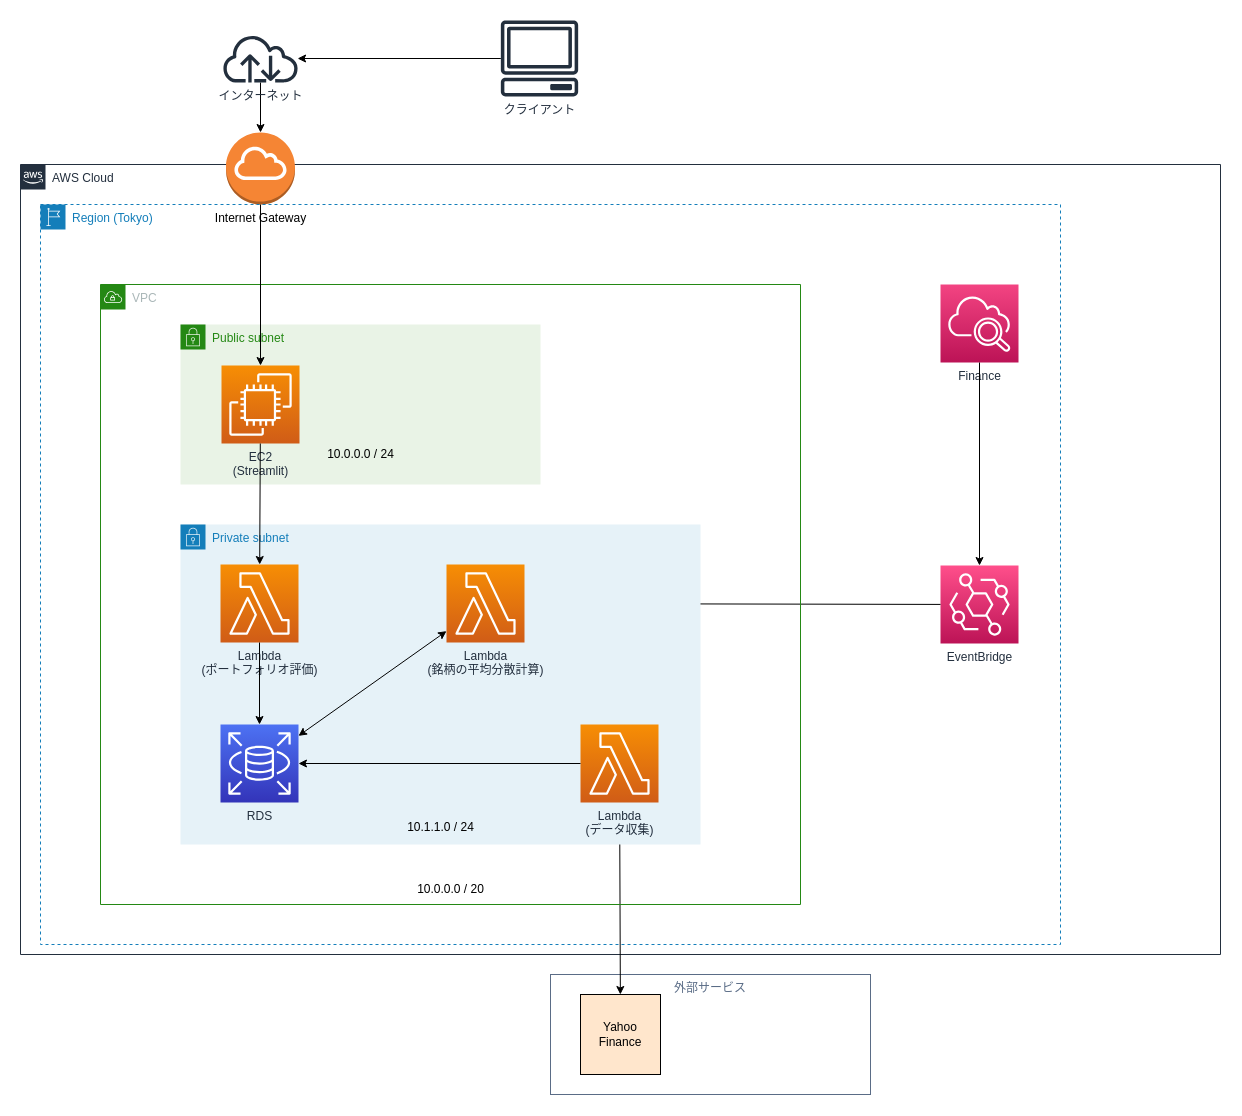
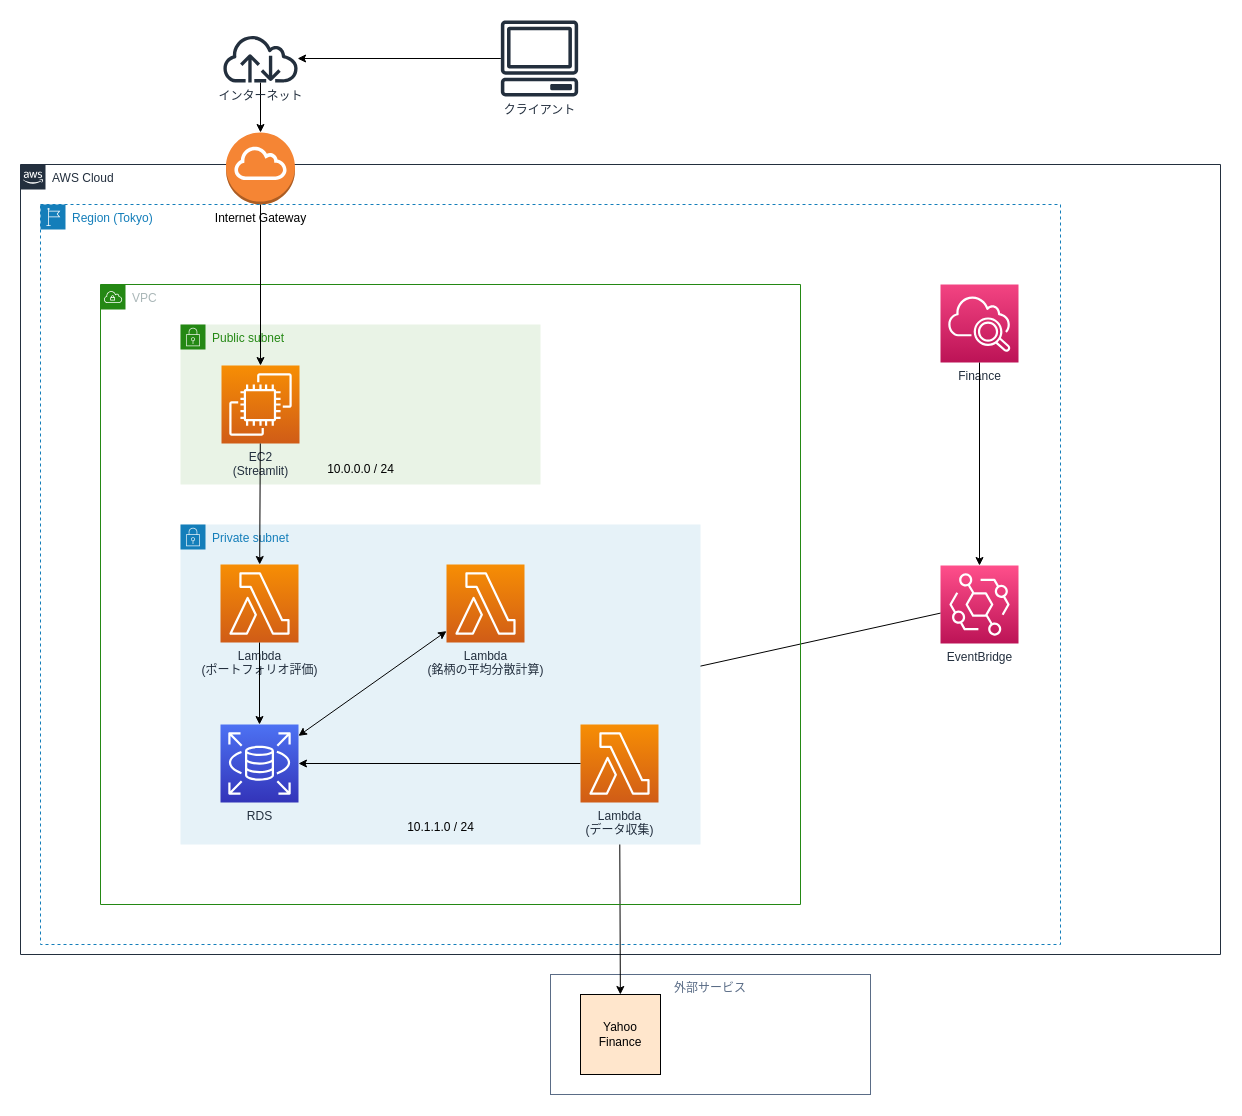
node "10.0.0.0 / 24": moved (361, 455) -> (361, 470)
edge "EventBridge" -> "Lambda (銘柄の平均分散計算)": now "EventBridge" -> "RDS"
node "10.0.0.0 / 20": removed
